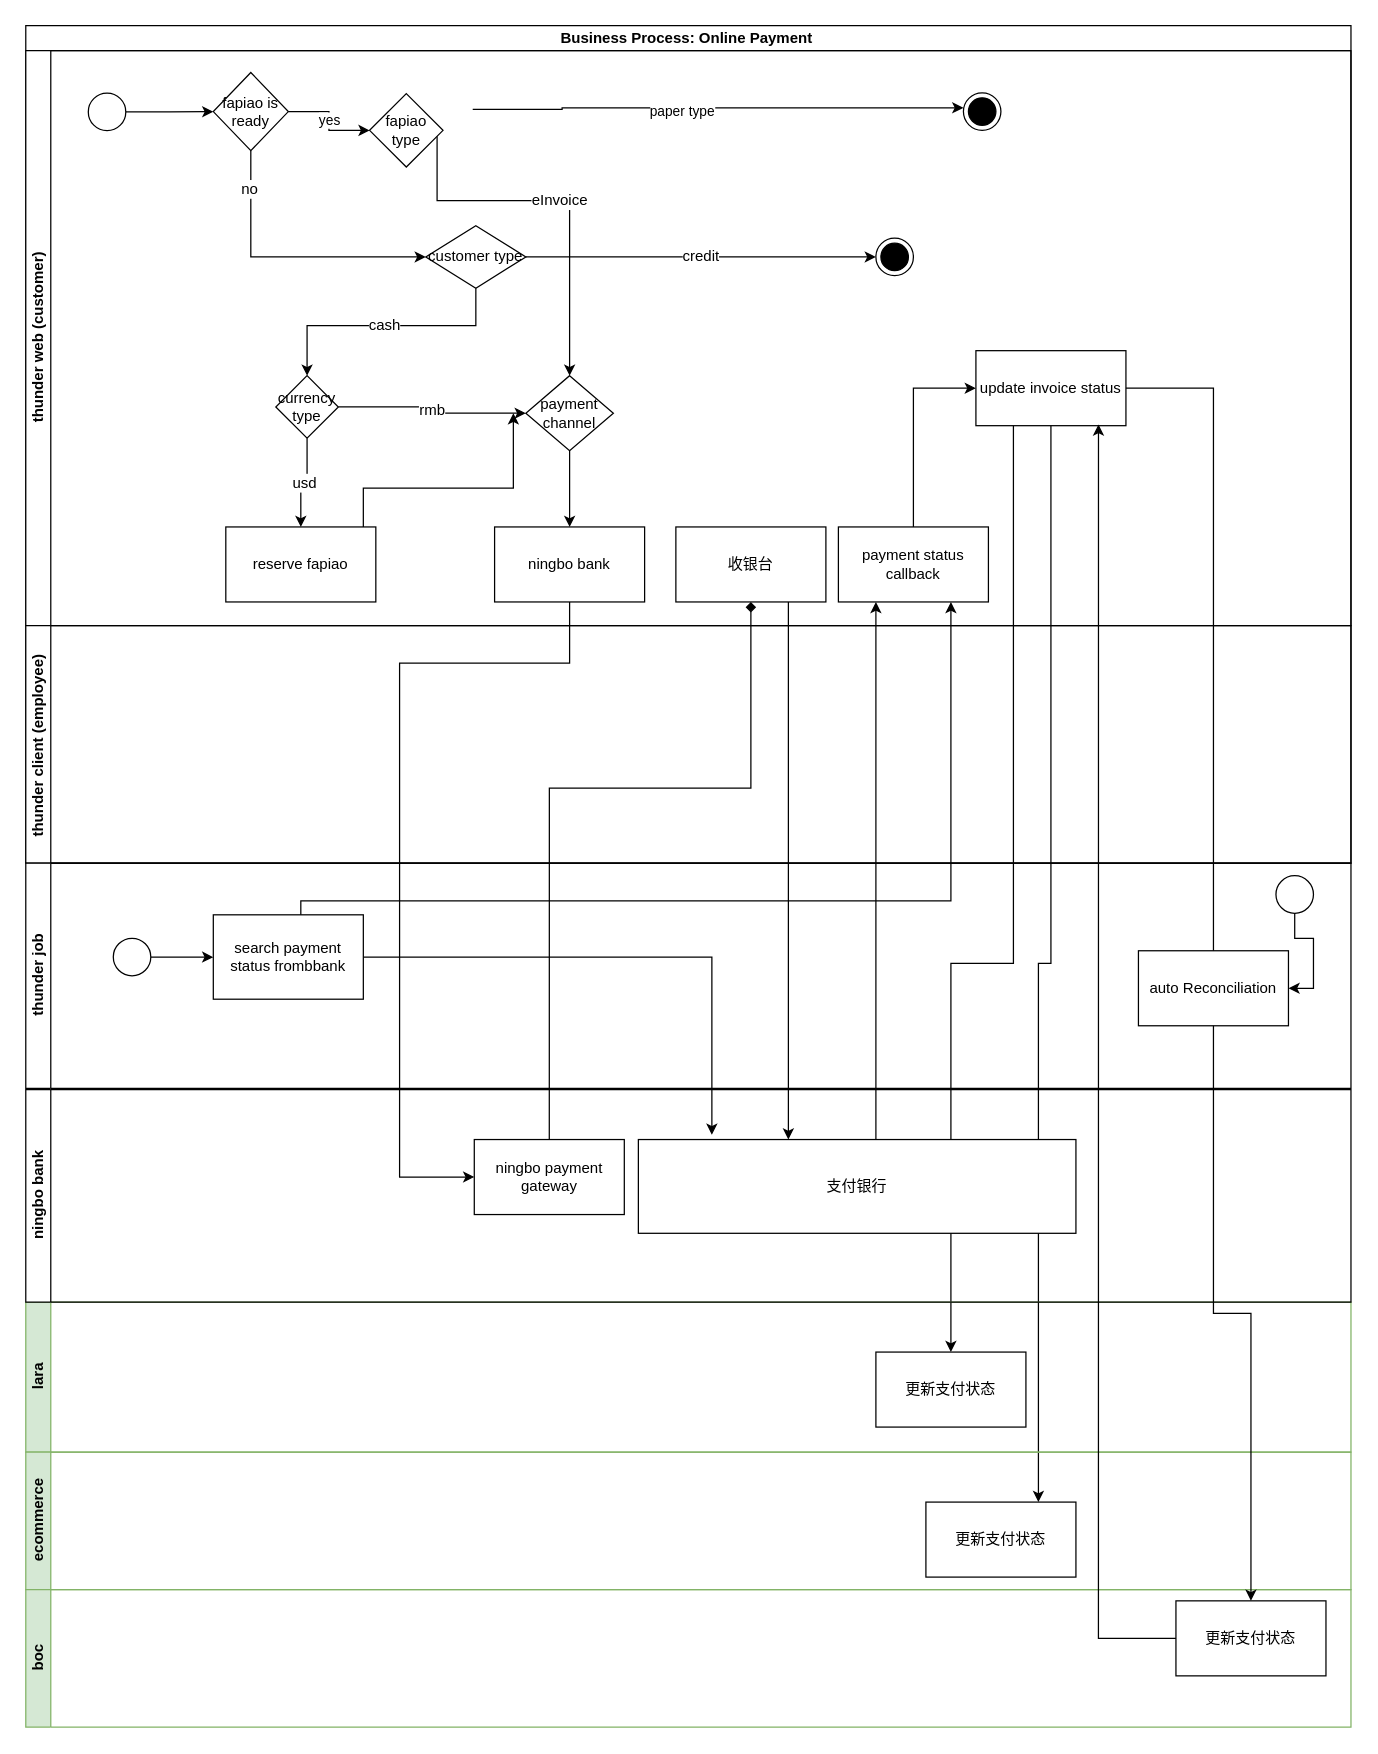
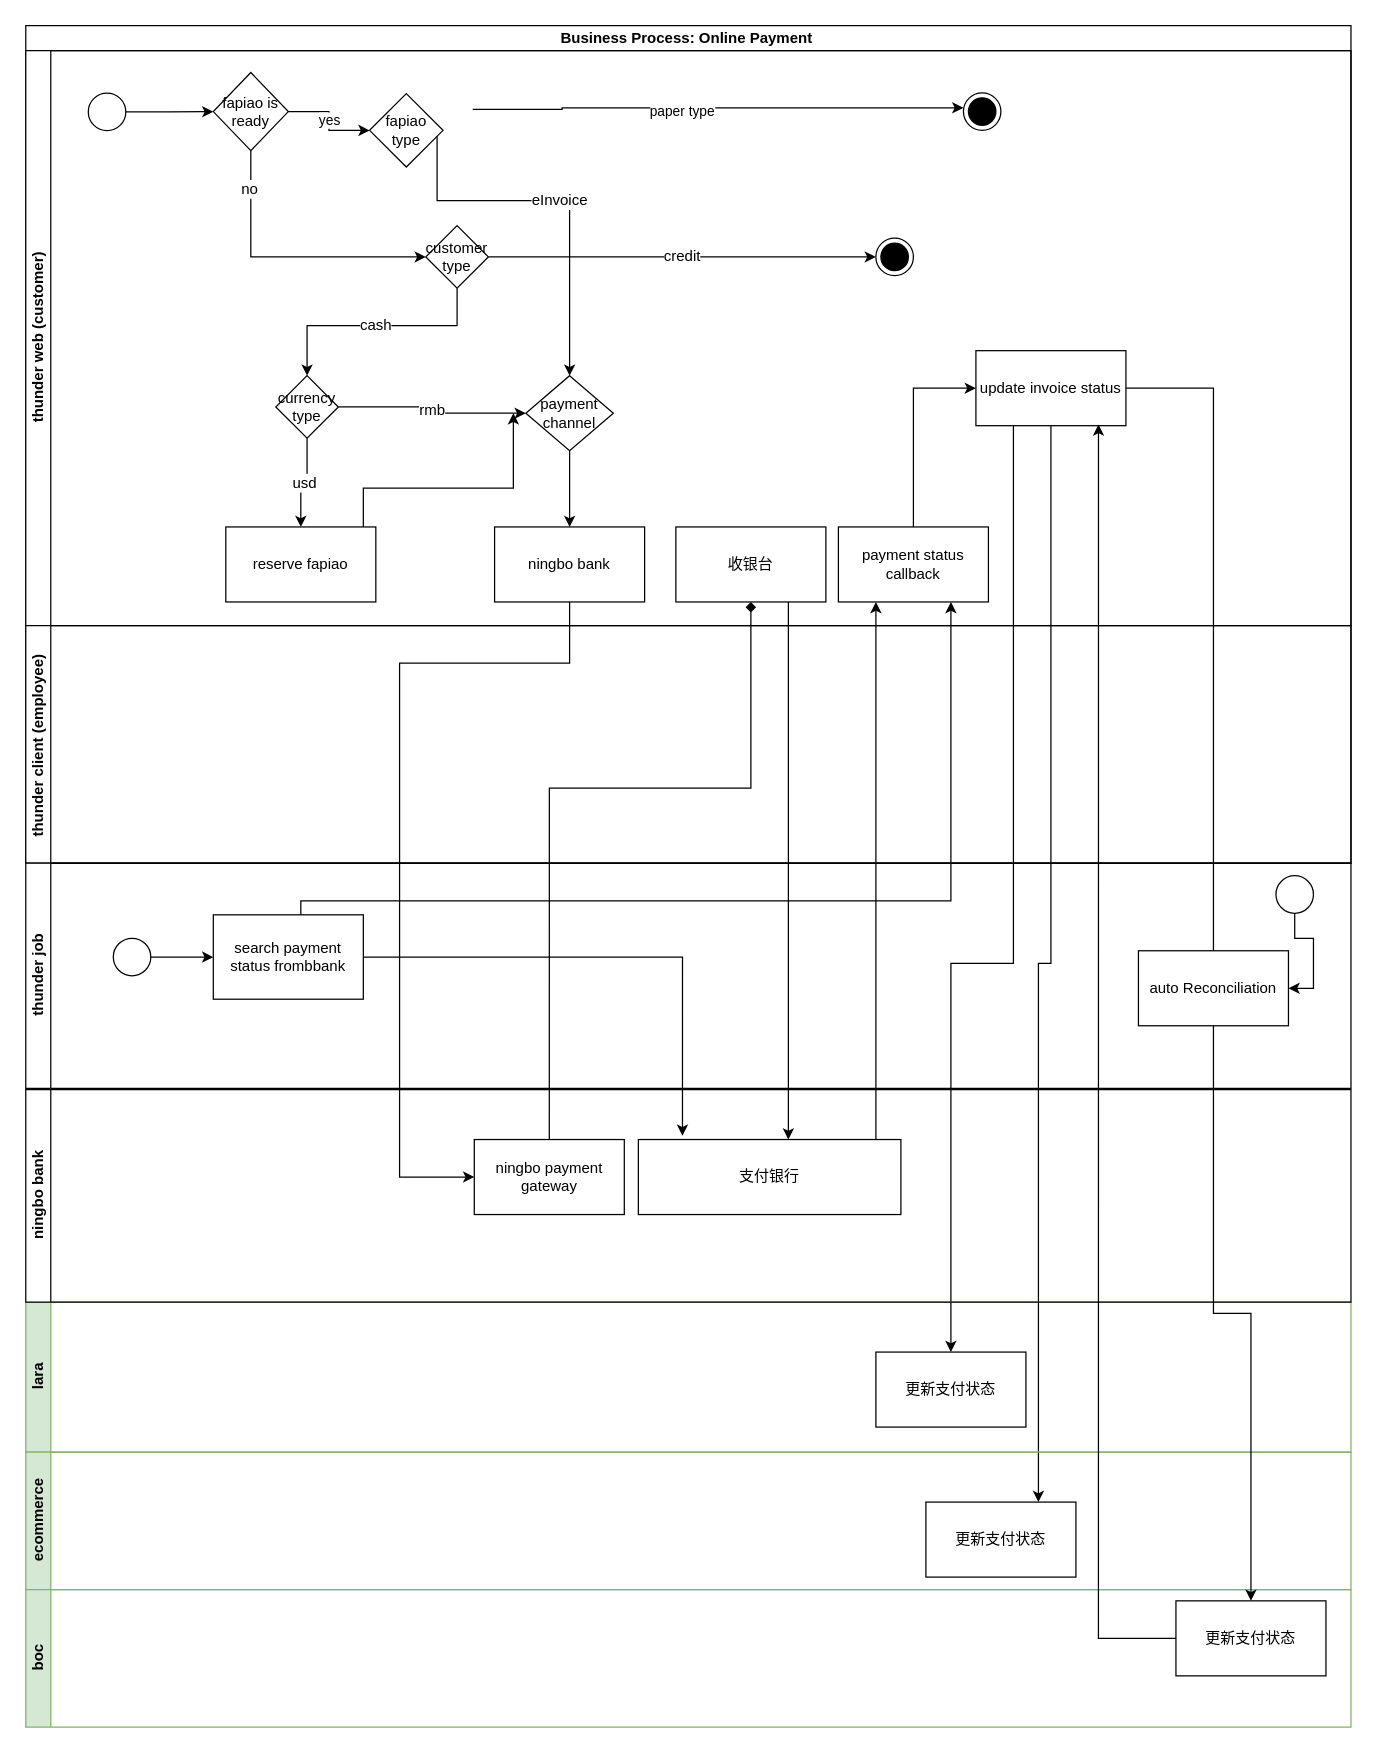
node "customer type": size 100x63 -> 63x63
node "支付银行": size 438x94 -> 263x75
